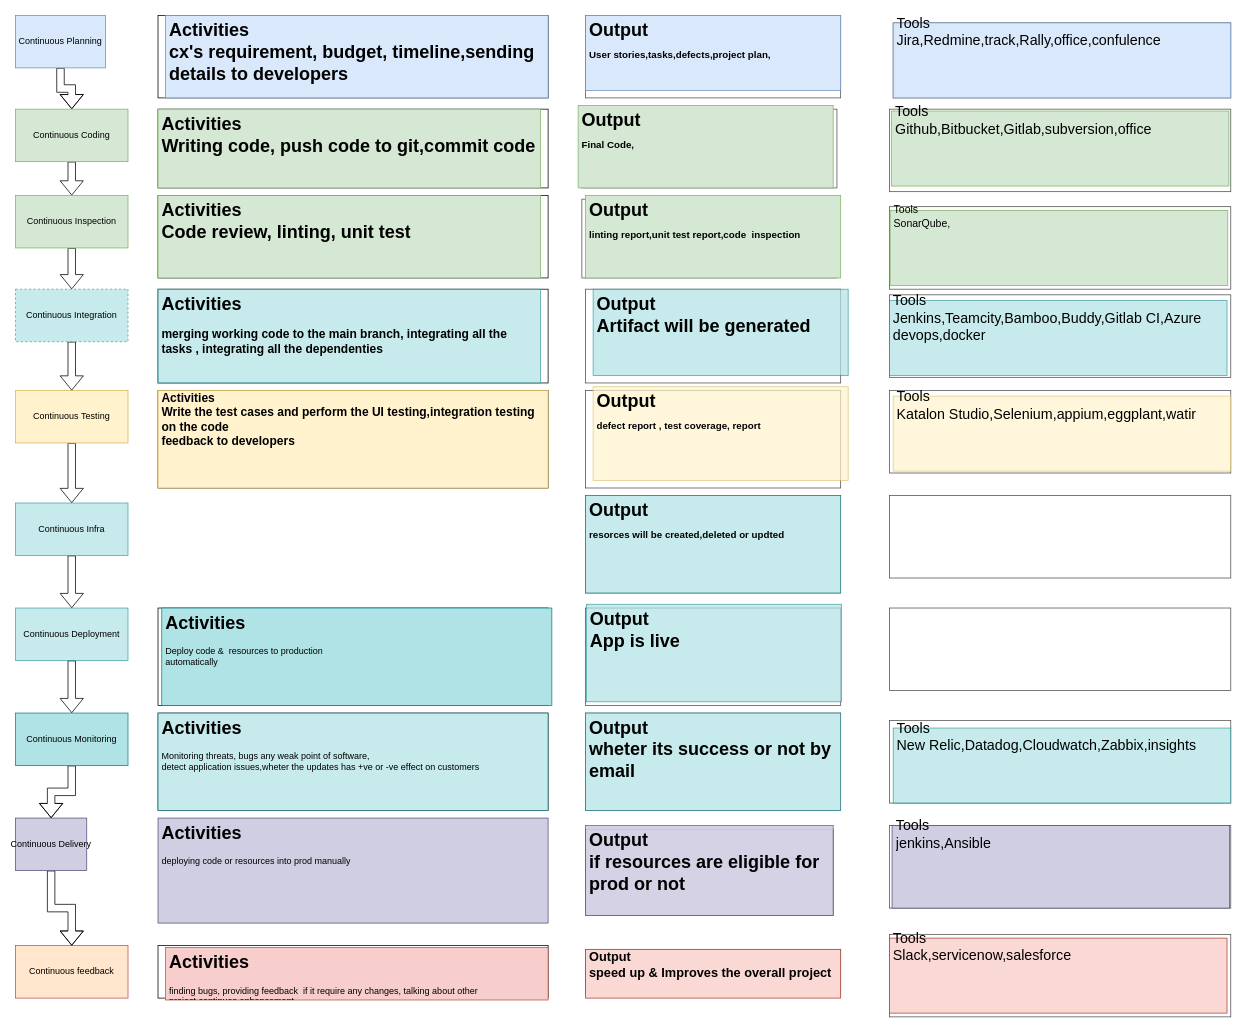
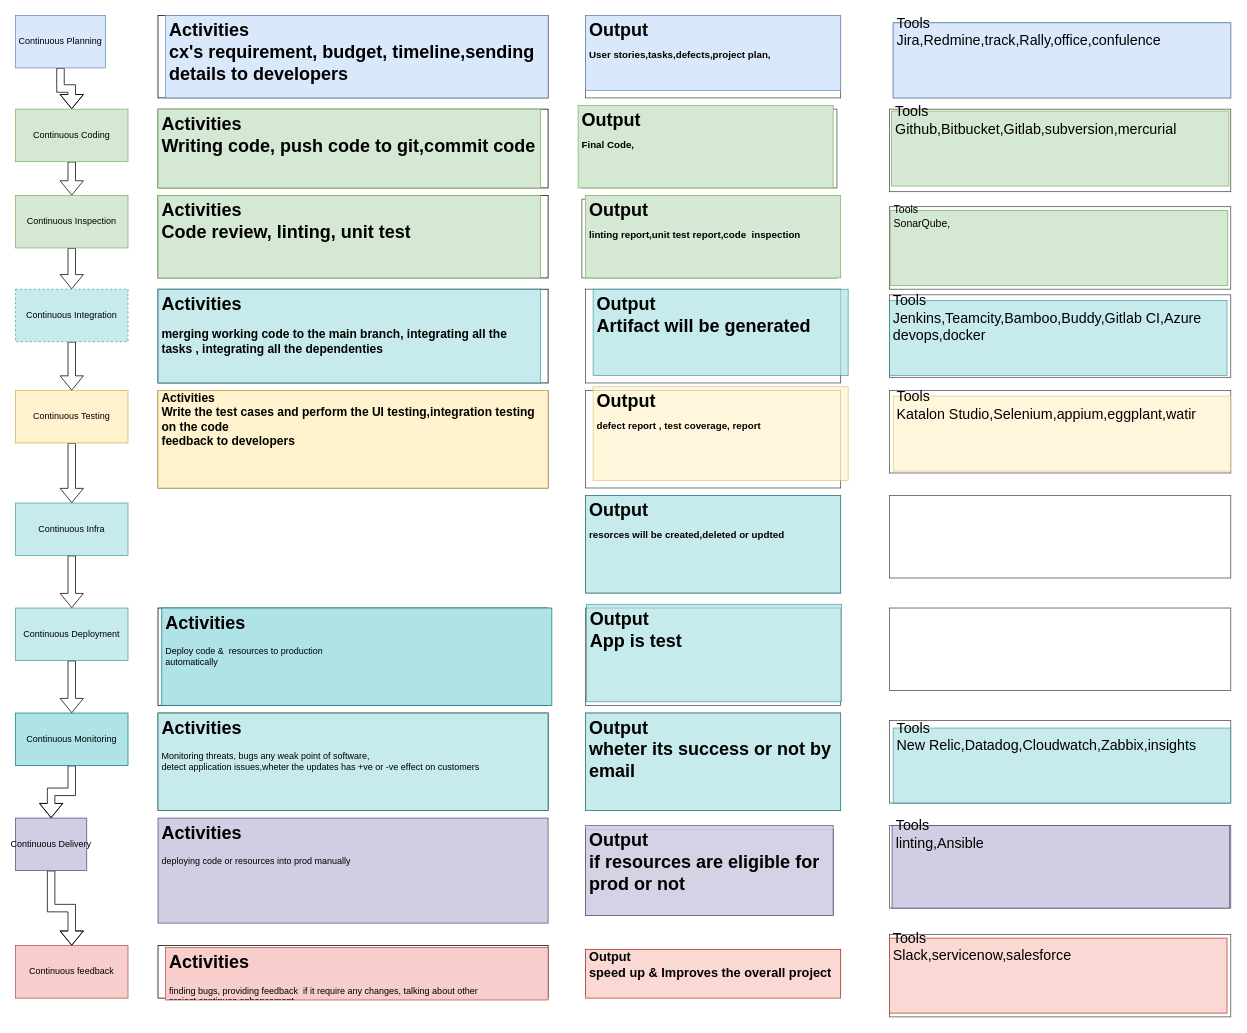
node "Tools Github,Bitbucket,Gitlab,subversion,office": label "Tools Github,Bitbucket,Gitlab,subversion,office" -> "Tools Github,Bitbucket,Gitlab,subversion,mercurial"
node "Output App is live": label "Output App is live" -> "Output App is test"
node "Toolsjenkins,Ansible": label "Toolsjenkins,Ansible" -> "Toolslinting,Ansible"
node "Continuous feedback": fillcolor #ffe6cc -> #f8cecc
